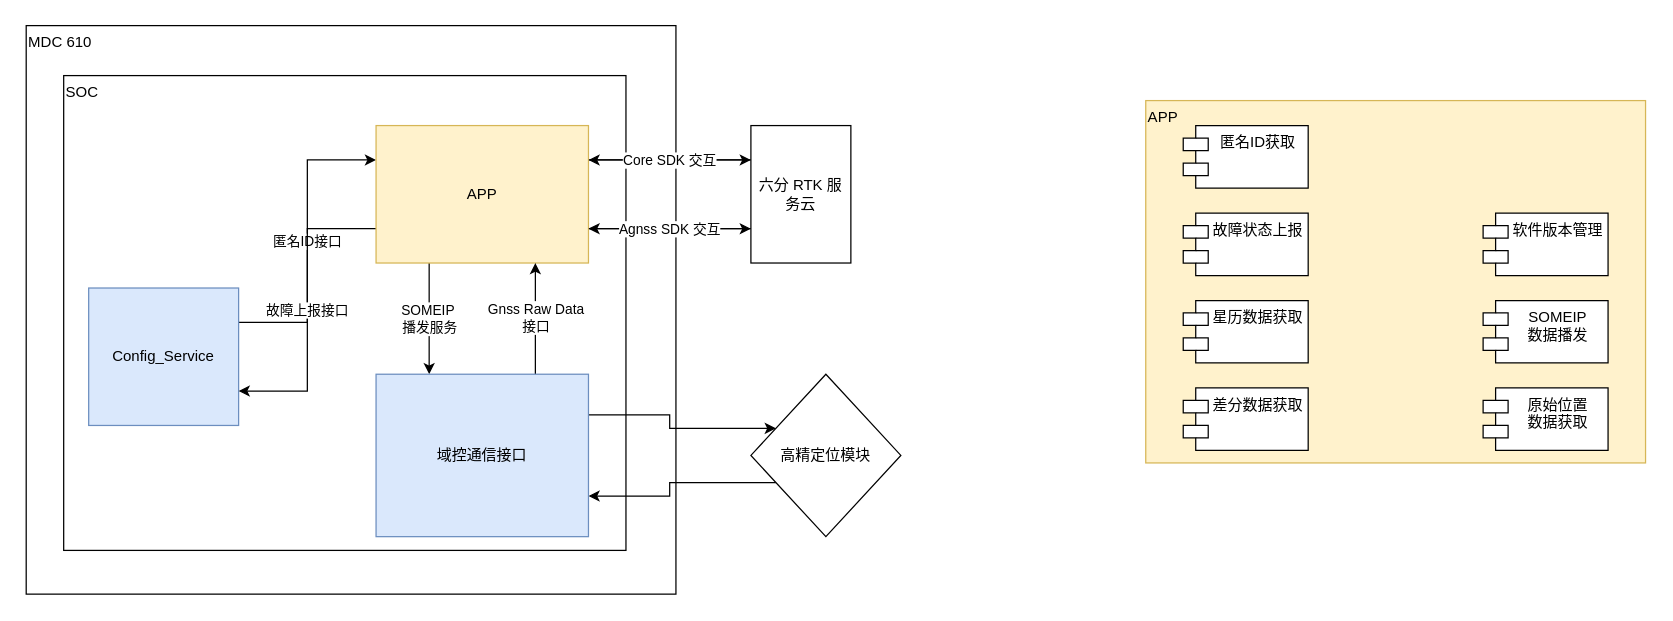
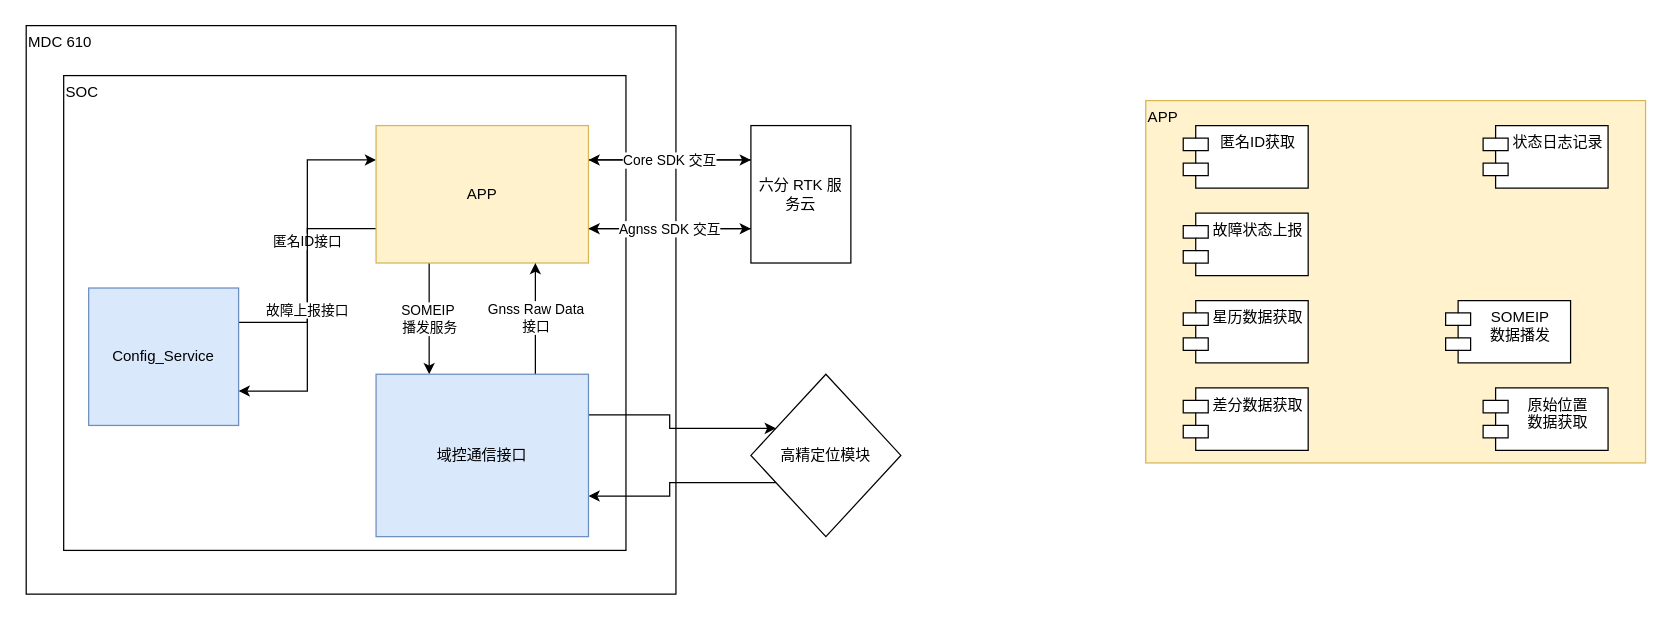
node "状态日志记录": added
node "软件版本管理": removed
node "SOMEIP 数据播发": moved (1546, 332) -> (1508, 332)
